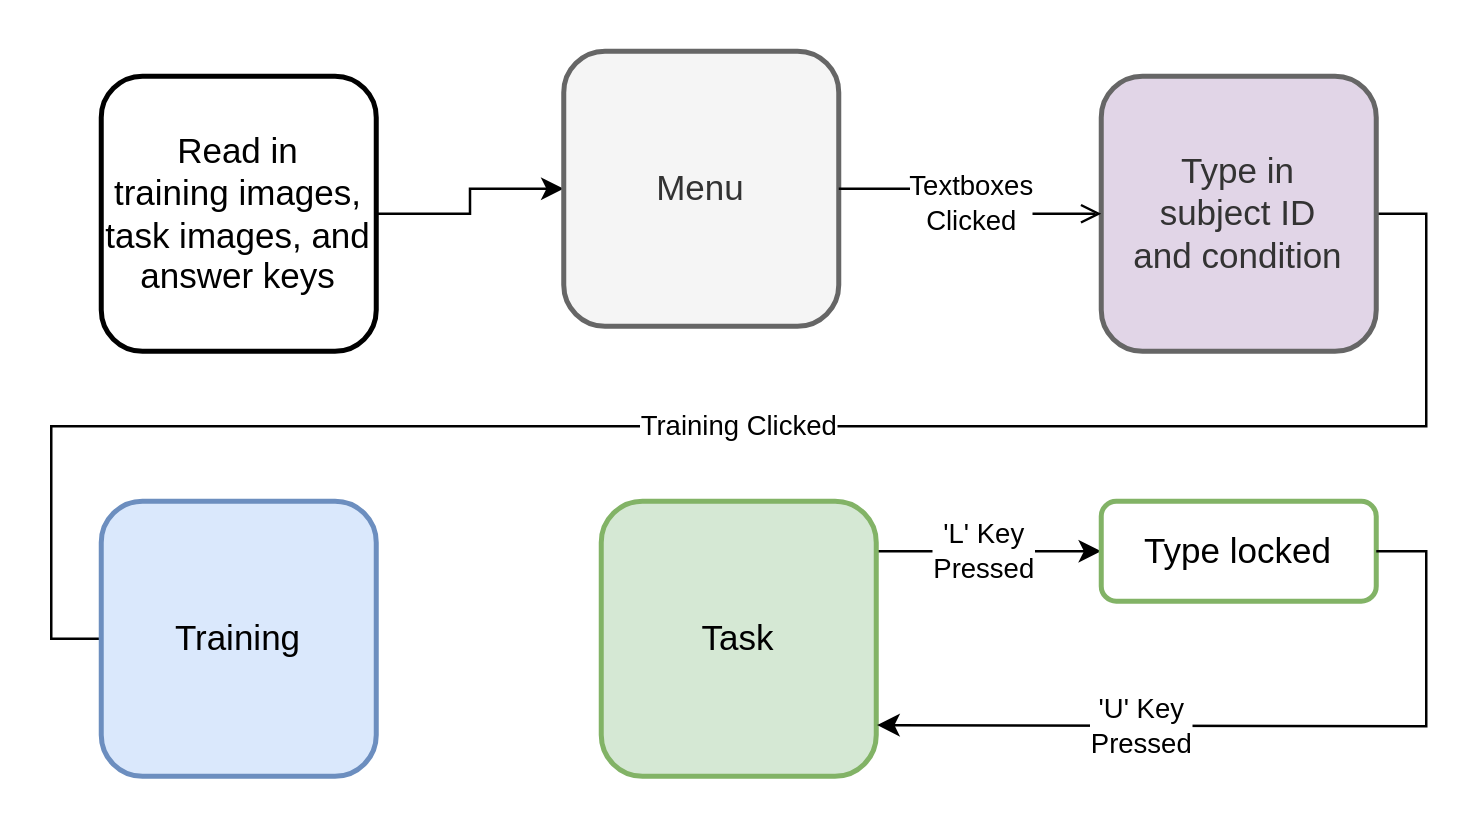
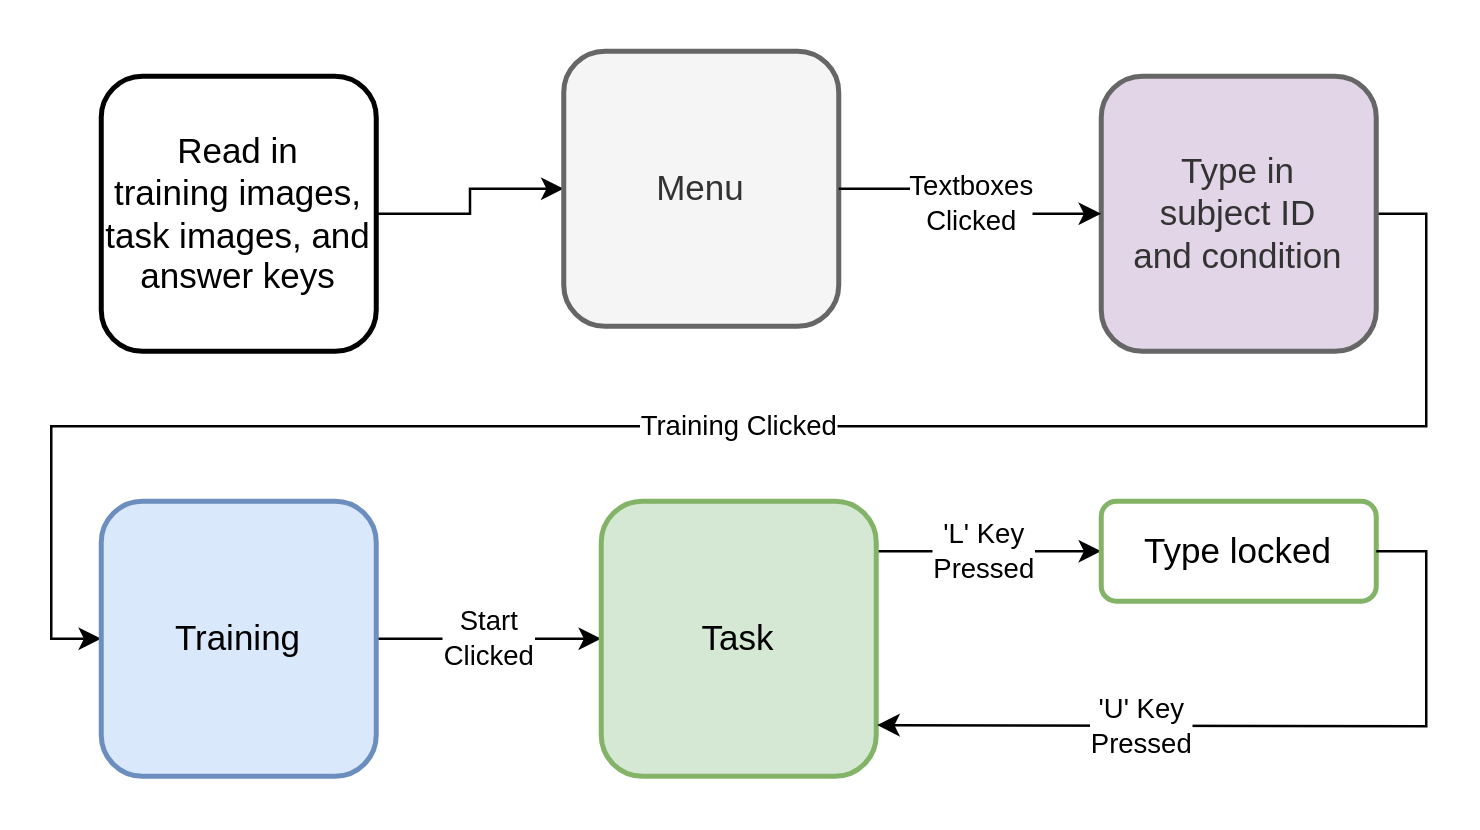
edge "Menu" -> "Type in subject ID and condition": arrowhead open -> classic
edge "Type in subject ID and condition" -- "Training": arrowhead none -> classic
edge "Training" -> "Task": added, label "Start Clicked"
